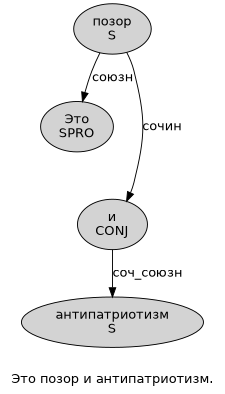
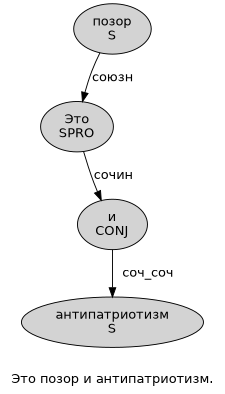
edge "позор S" -> "и CONJ": now "Это SPRO" -> "и CONJ"
edge "и CONJ" -> "антипатриотизм S": label "соч_союзн" -> "соч_соч"
